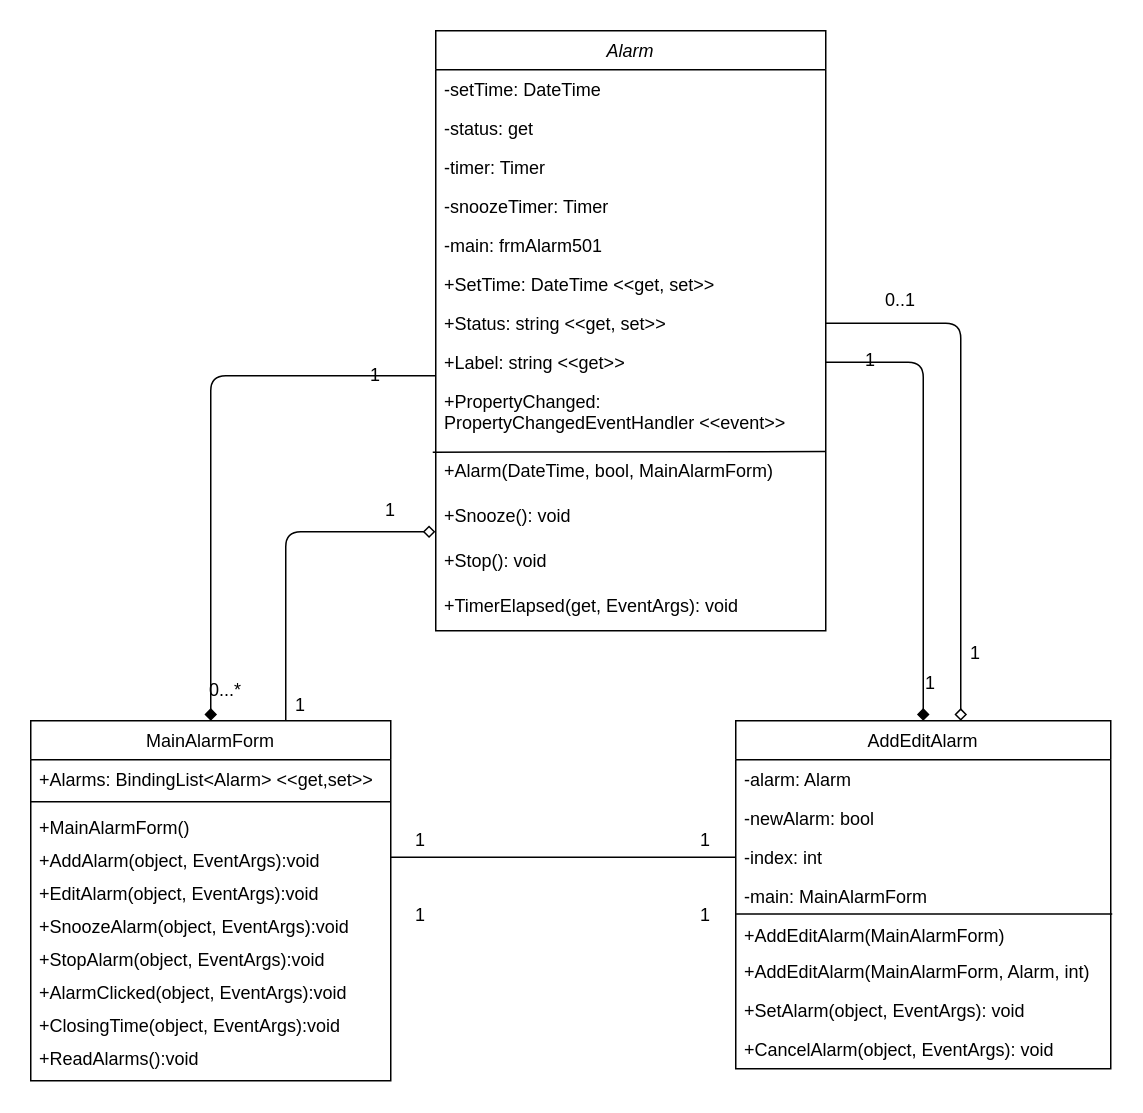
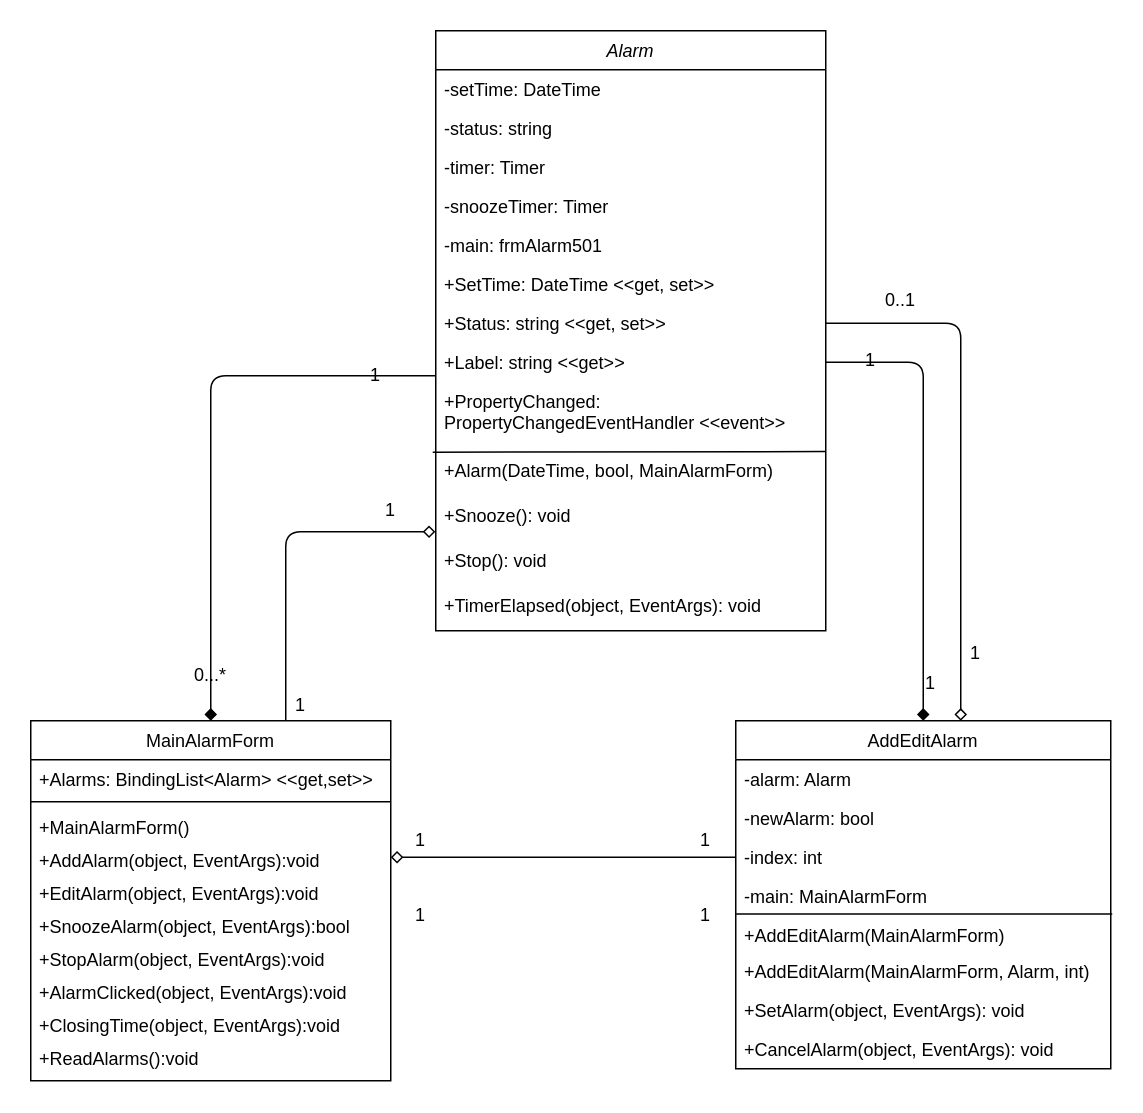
node "-status: get": label "-status: get" -> "-status: string"
node "+TimerElapsed(get, EventArgs): void": label "+TimerElapsed(get, EventArgs): void" -> "+TimerElapsed(object, EventArgs): void"
node "0...*": moved (226, 691) -> (211, 676)
edge "+AddAlarm(object, EventArgs):void" -- "-index: int": arrowhead none -> diamond
node "+SnoozeAlarm(object, EventArgs):void": label "+SnoozeAlarm(object, EventArgs):void" -> "+SnoozeAlarm(object, EventArgs):bool"
